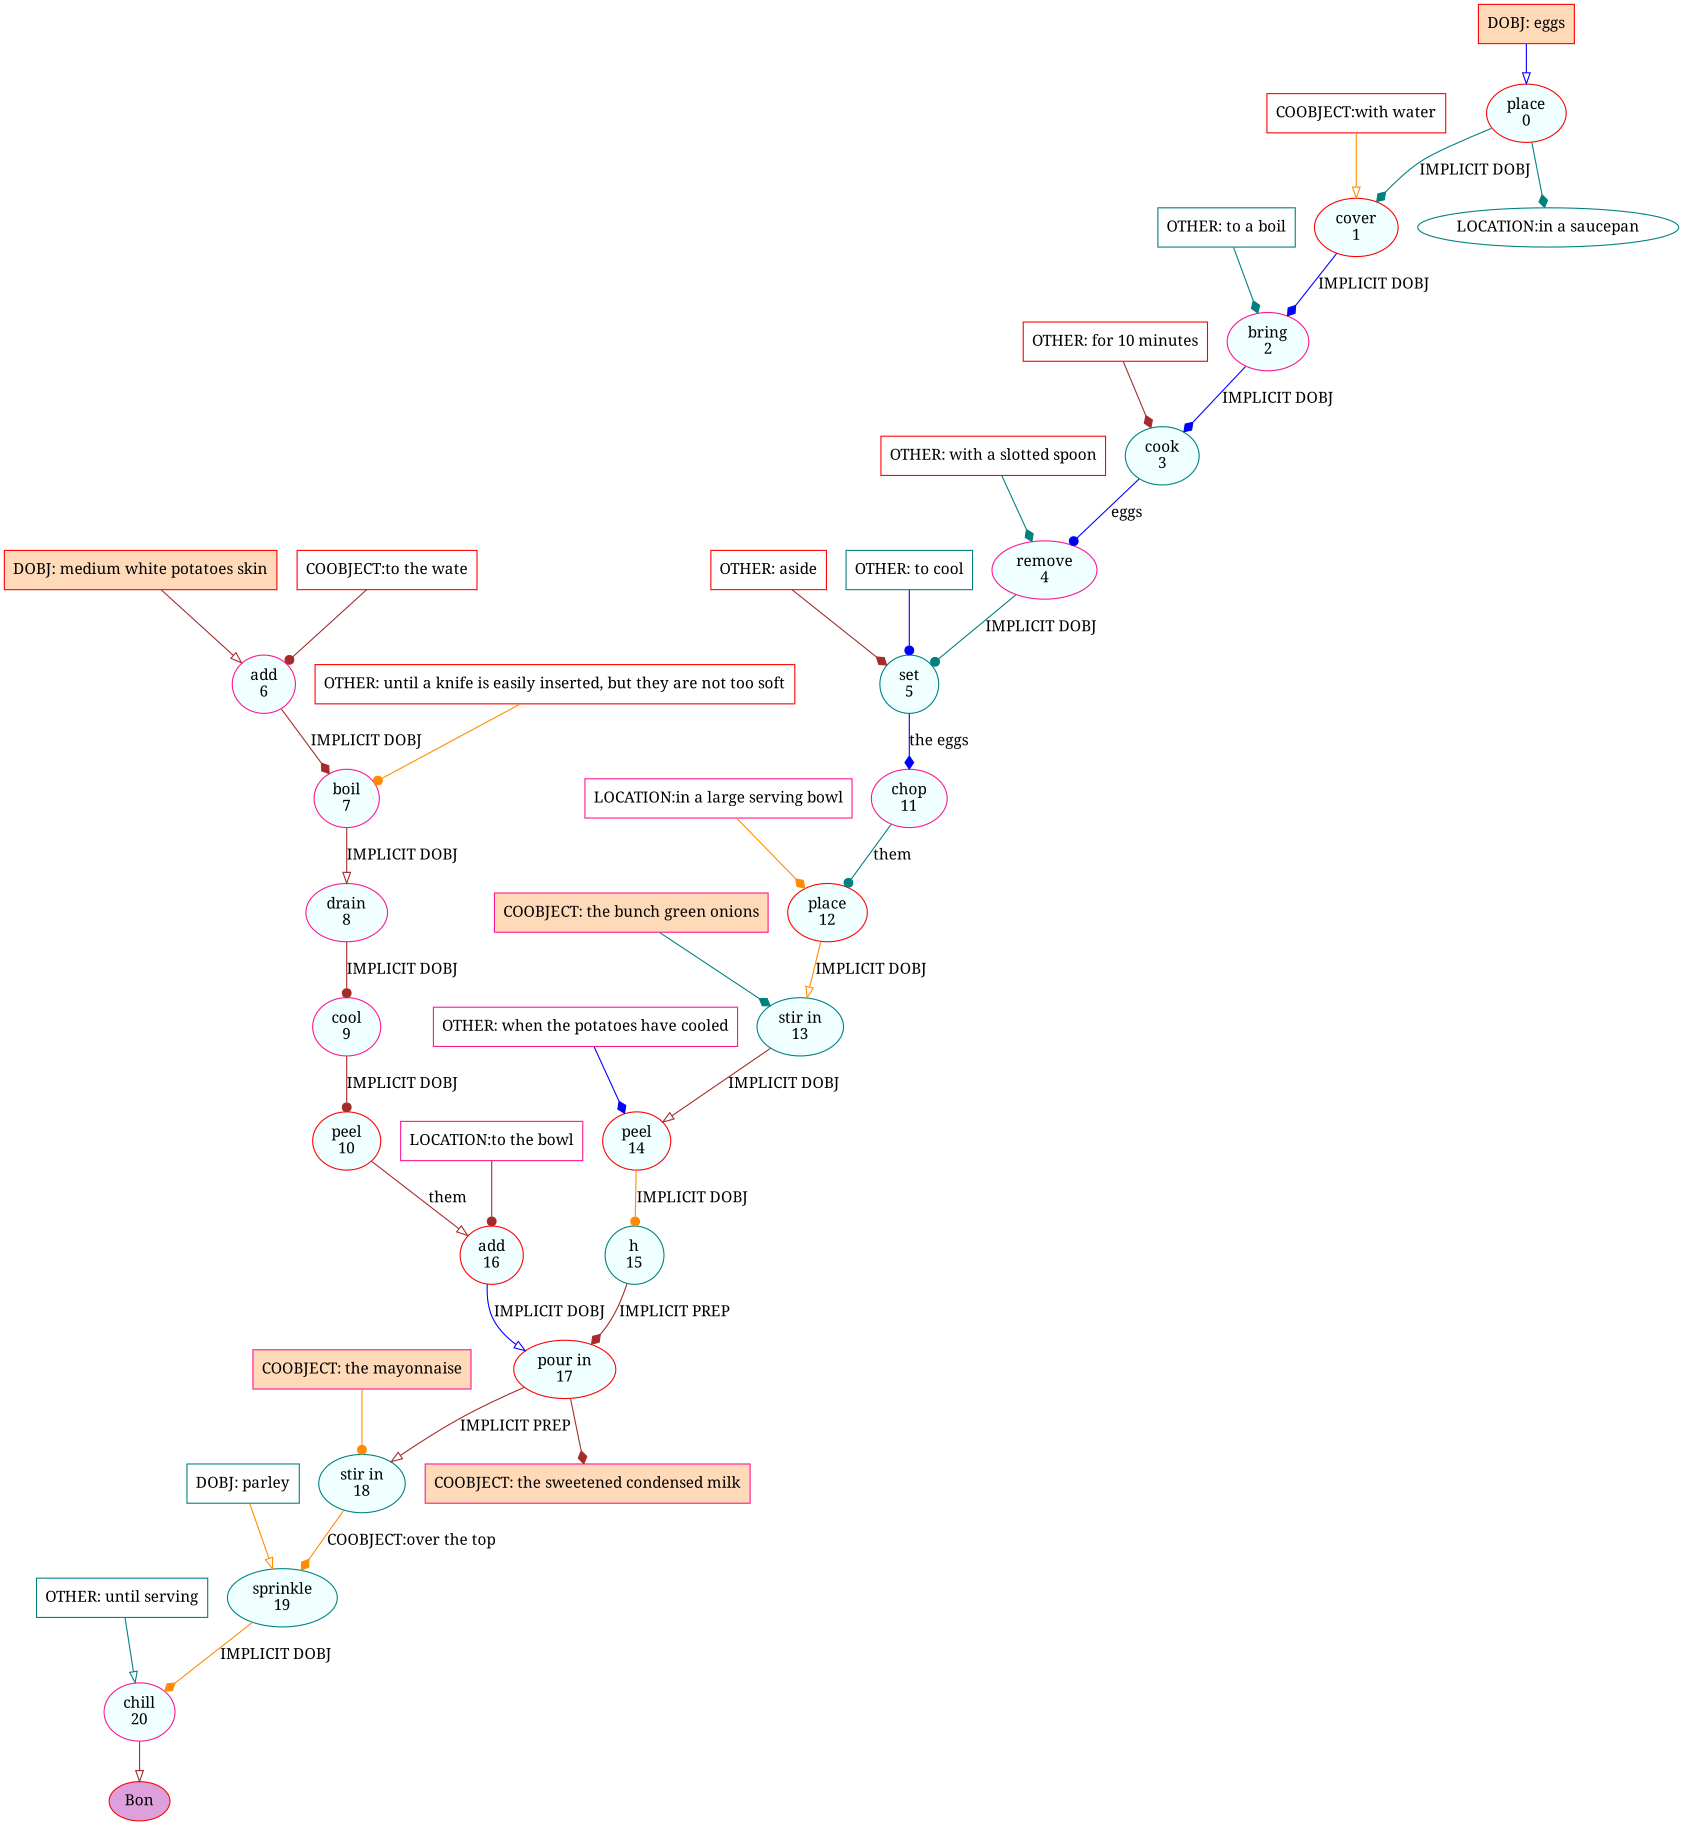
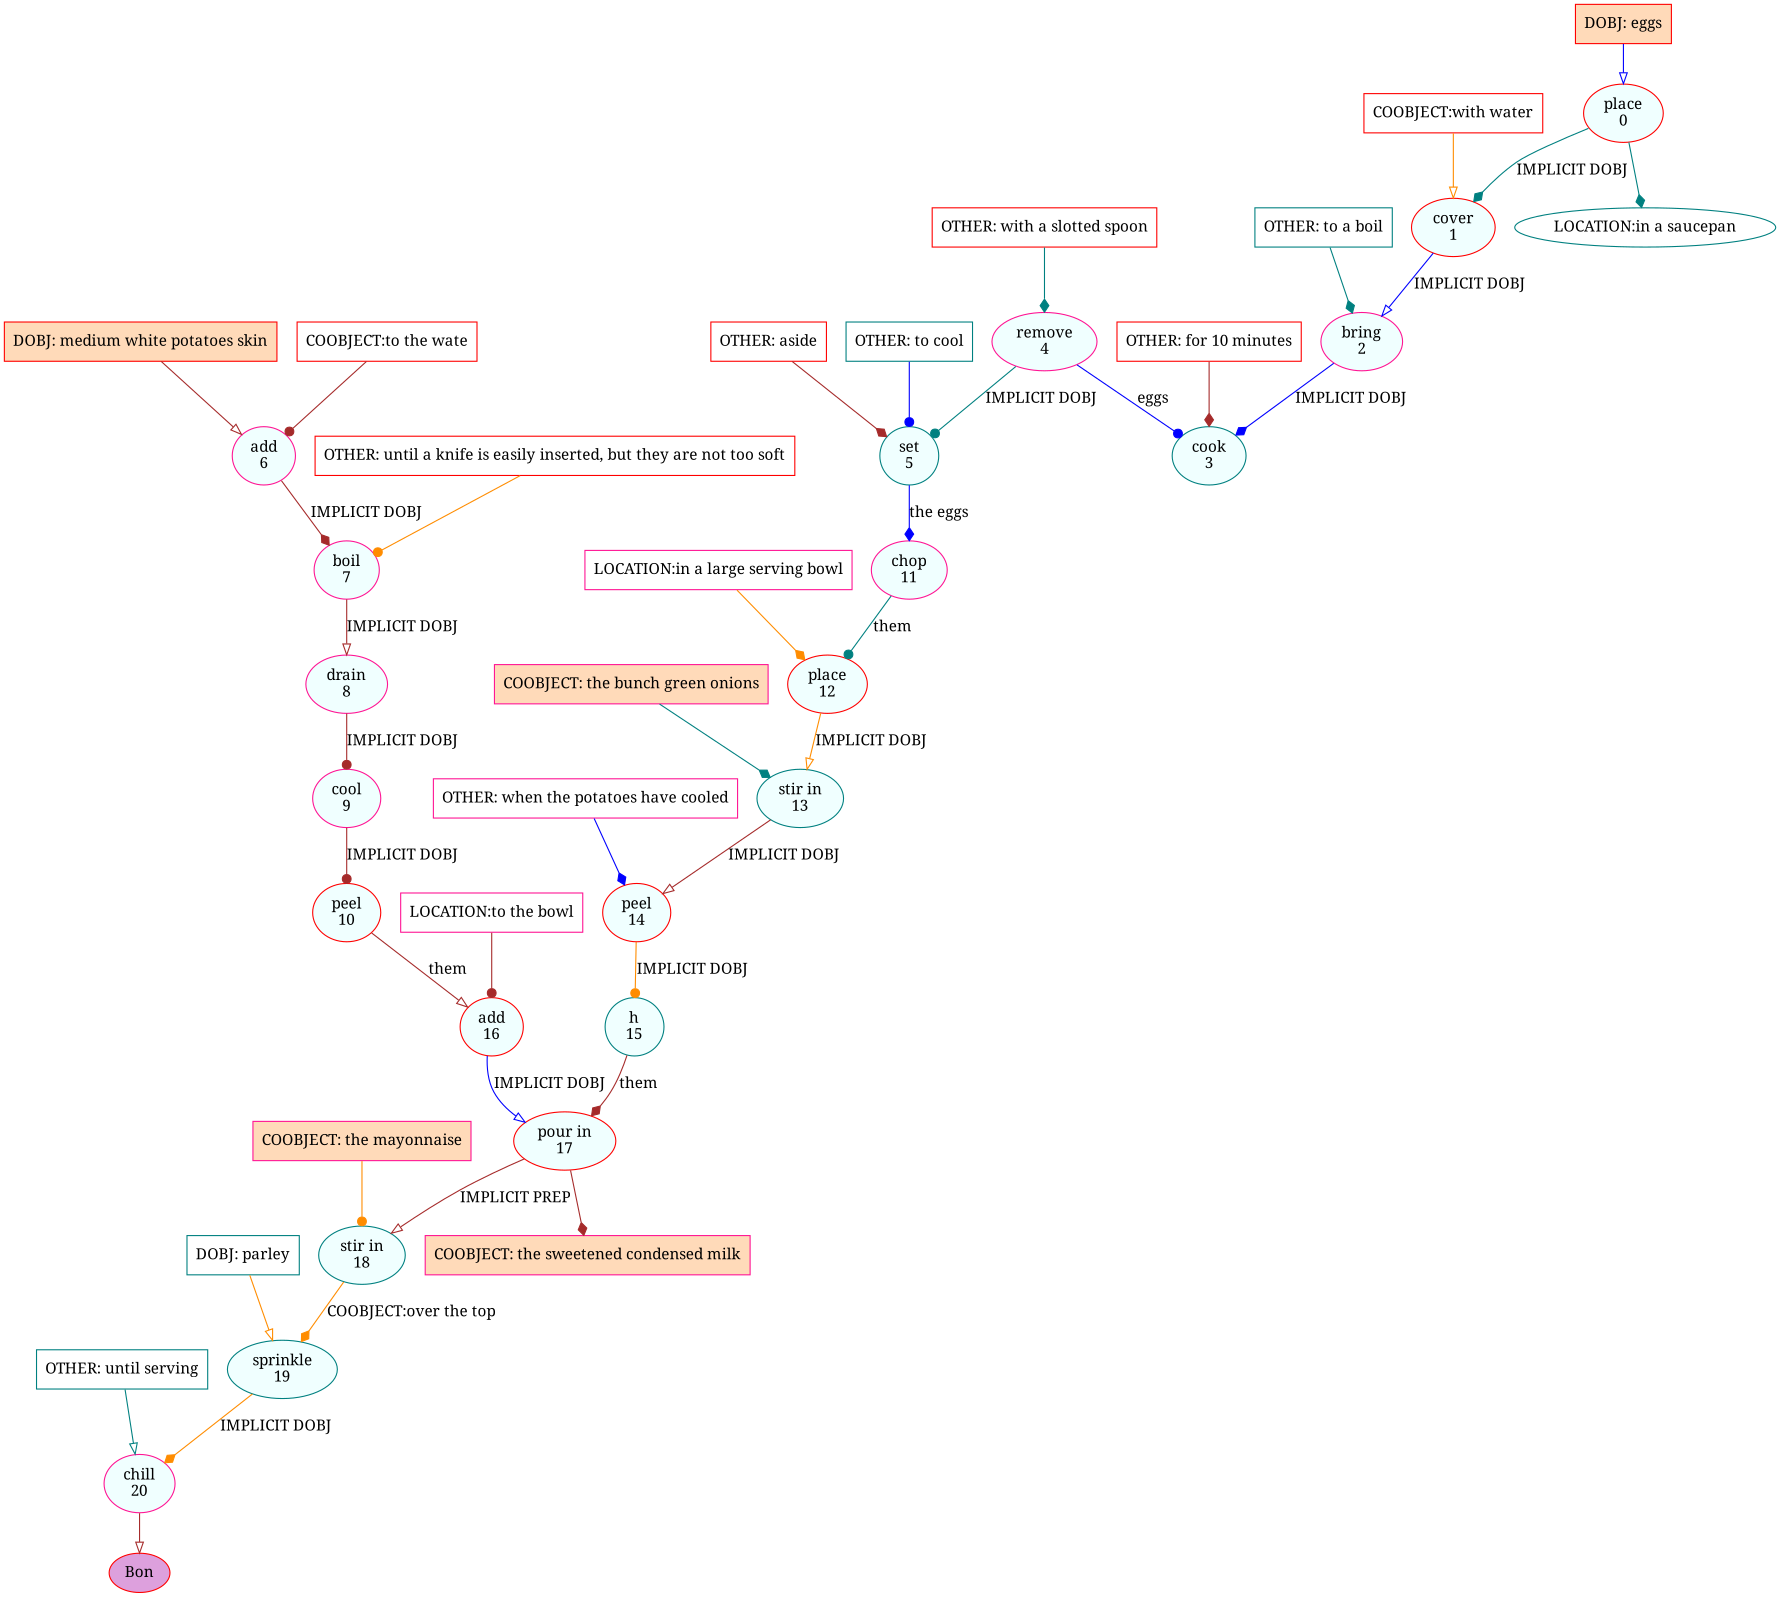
edge "cover 1" -> "bring 2": arrowhead diamond -> onormal
edge "cook 3" -> "remove 4": reversed
edge "h 15" -> "pour in 17": label "IMPLICIT PREP" -> "them"
